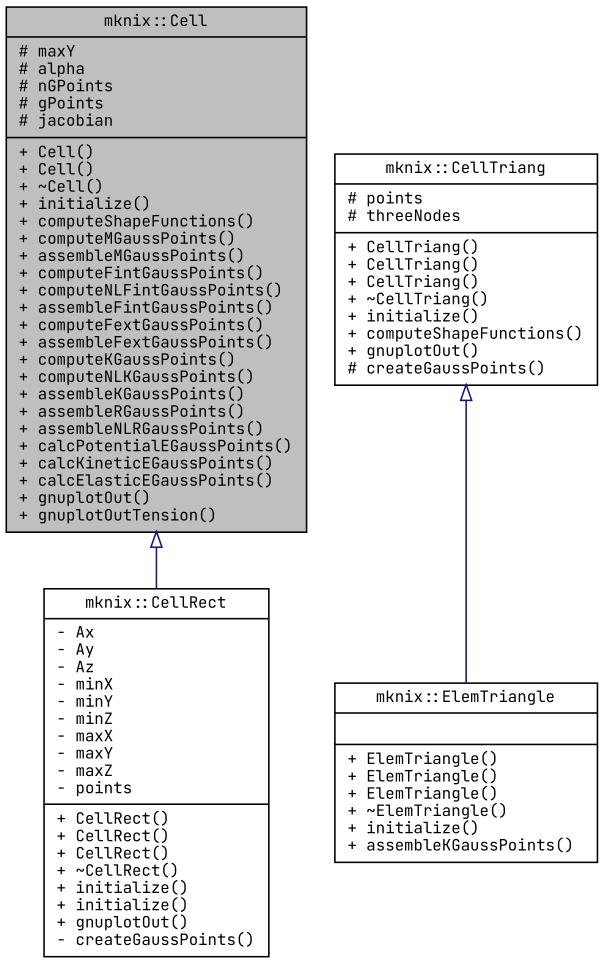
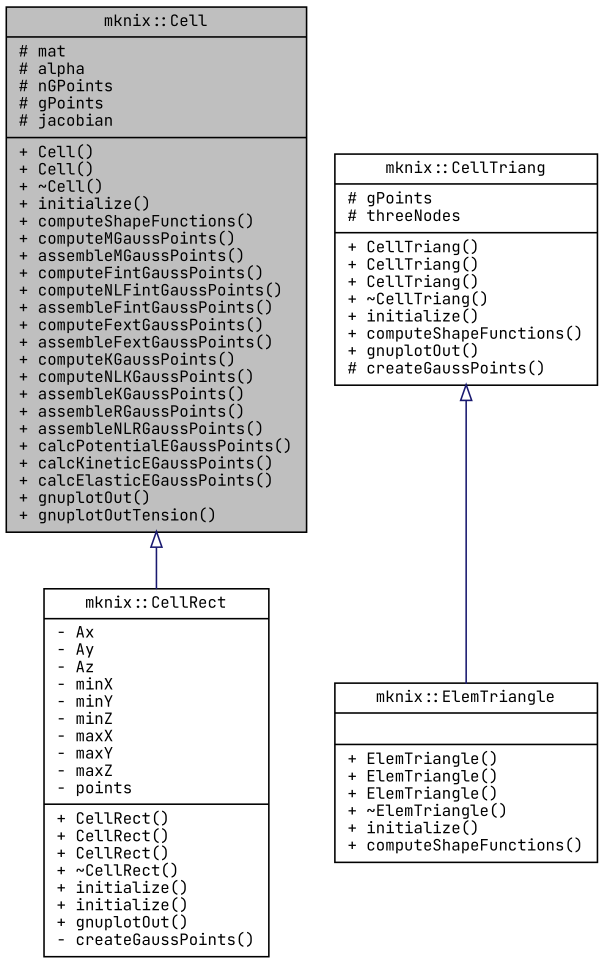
node "mknix::Cell": text "# maxY" -> "# mat"
node "mknix::CellTriang": text "# points" -> "# gPoints"
node "mknix::ElemTriangle": text "+ assembleKGaussPoints()" -> "+ computeShapeFunctions()"
